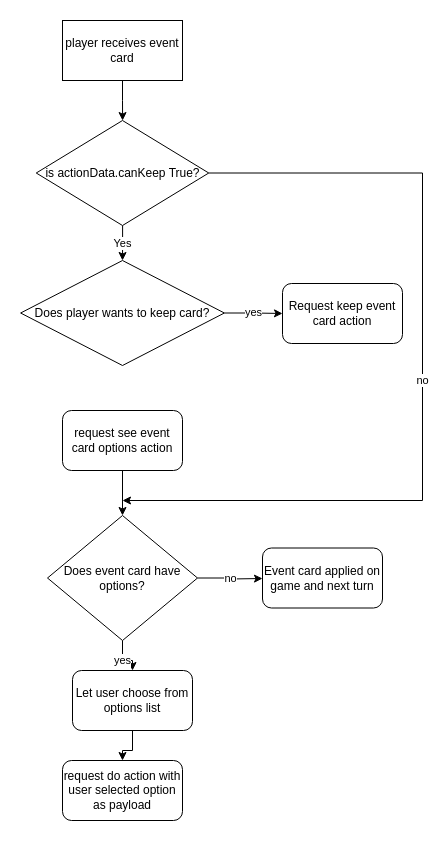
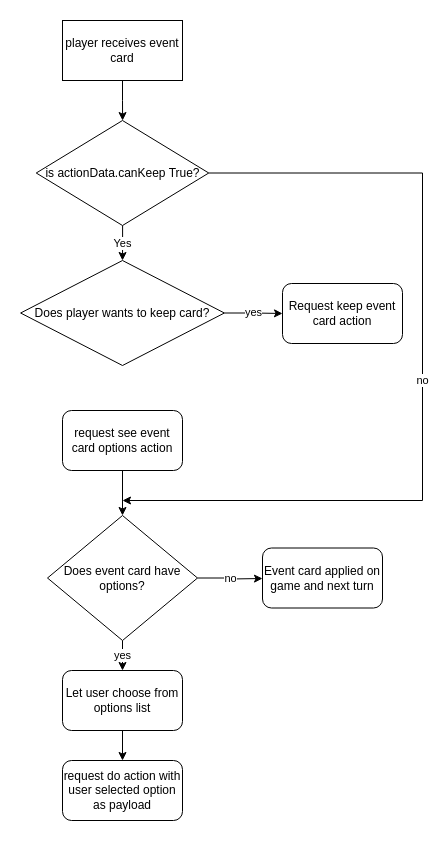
node "Let user choose from options list": moved (133, 701) -> (123, 701)
